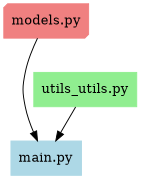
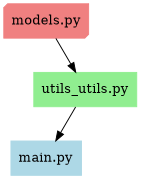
edge "models.py" -> "main.py": now "models.py" -> "utils_utils.py"
